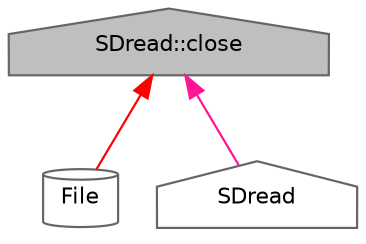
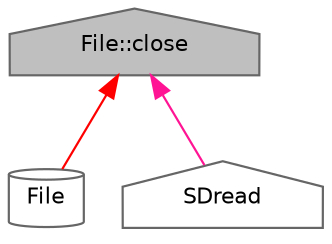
node "SDread::close": label "SDread::close" -> "File::close"
